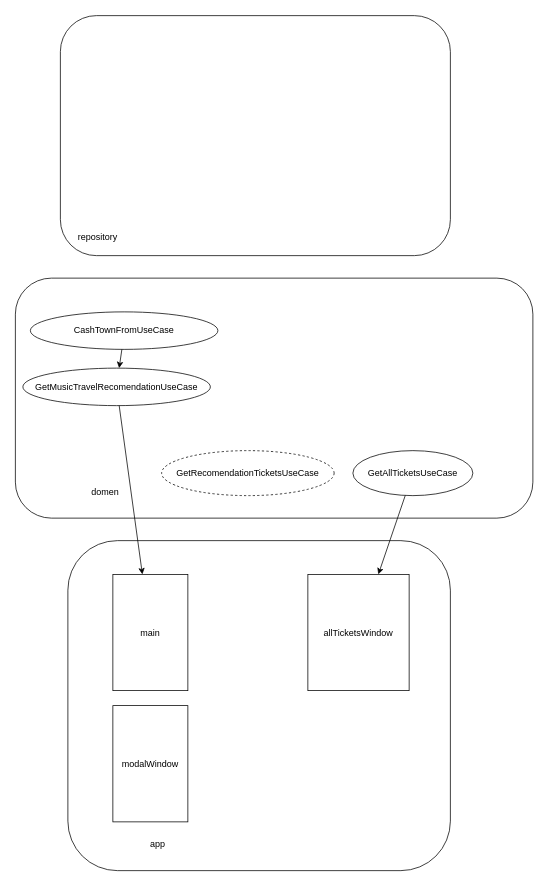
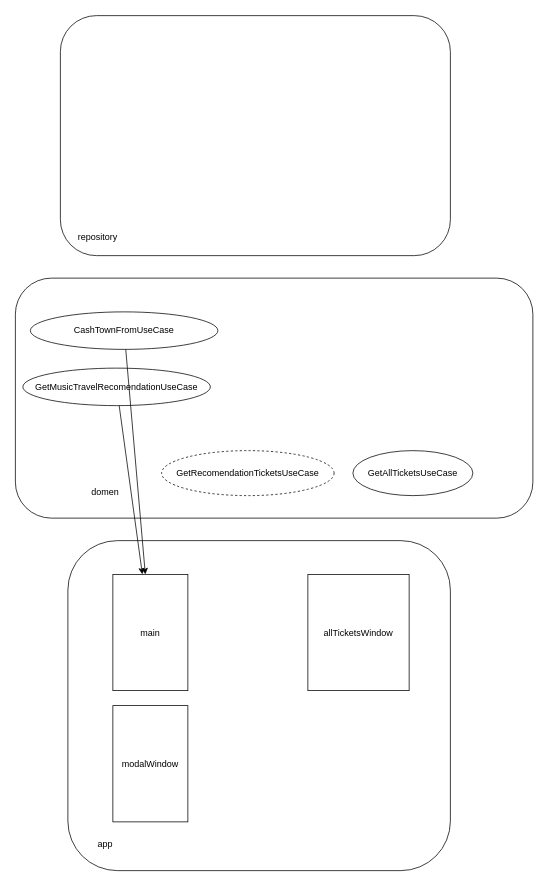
edge "CashTownFromUseCase" -> "GetMusicTravelRecomendationUseCase": now "CashTownFromUseCase" -> "main"
edge "GetAllTicketsUseCase" -> "allTicketsWindow": removed
node "app": moved (158, 844) -> (105, 844)
